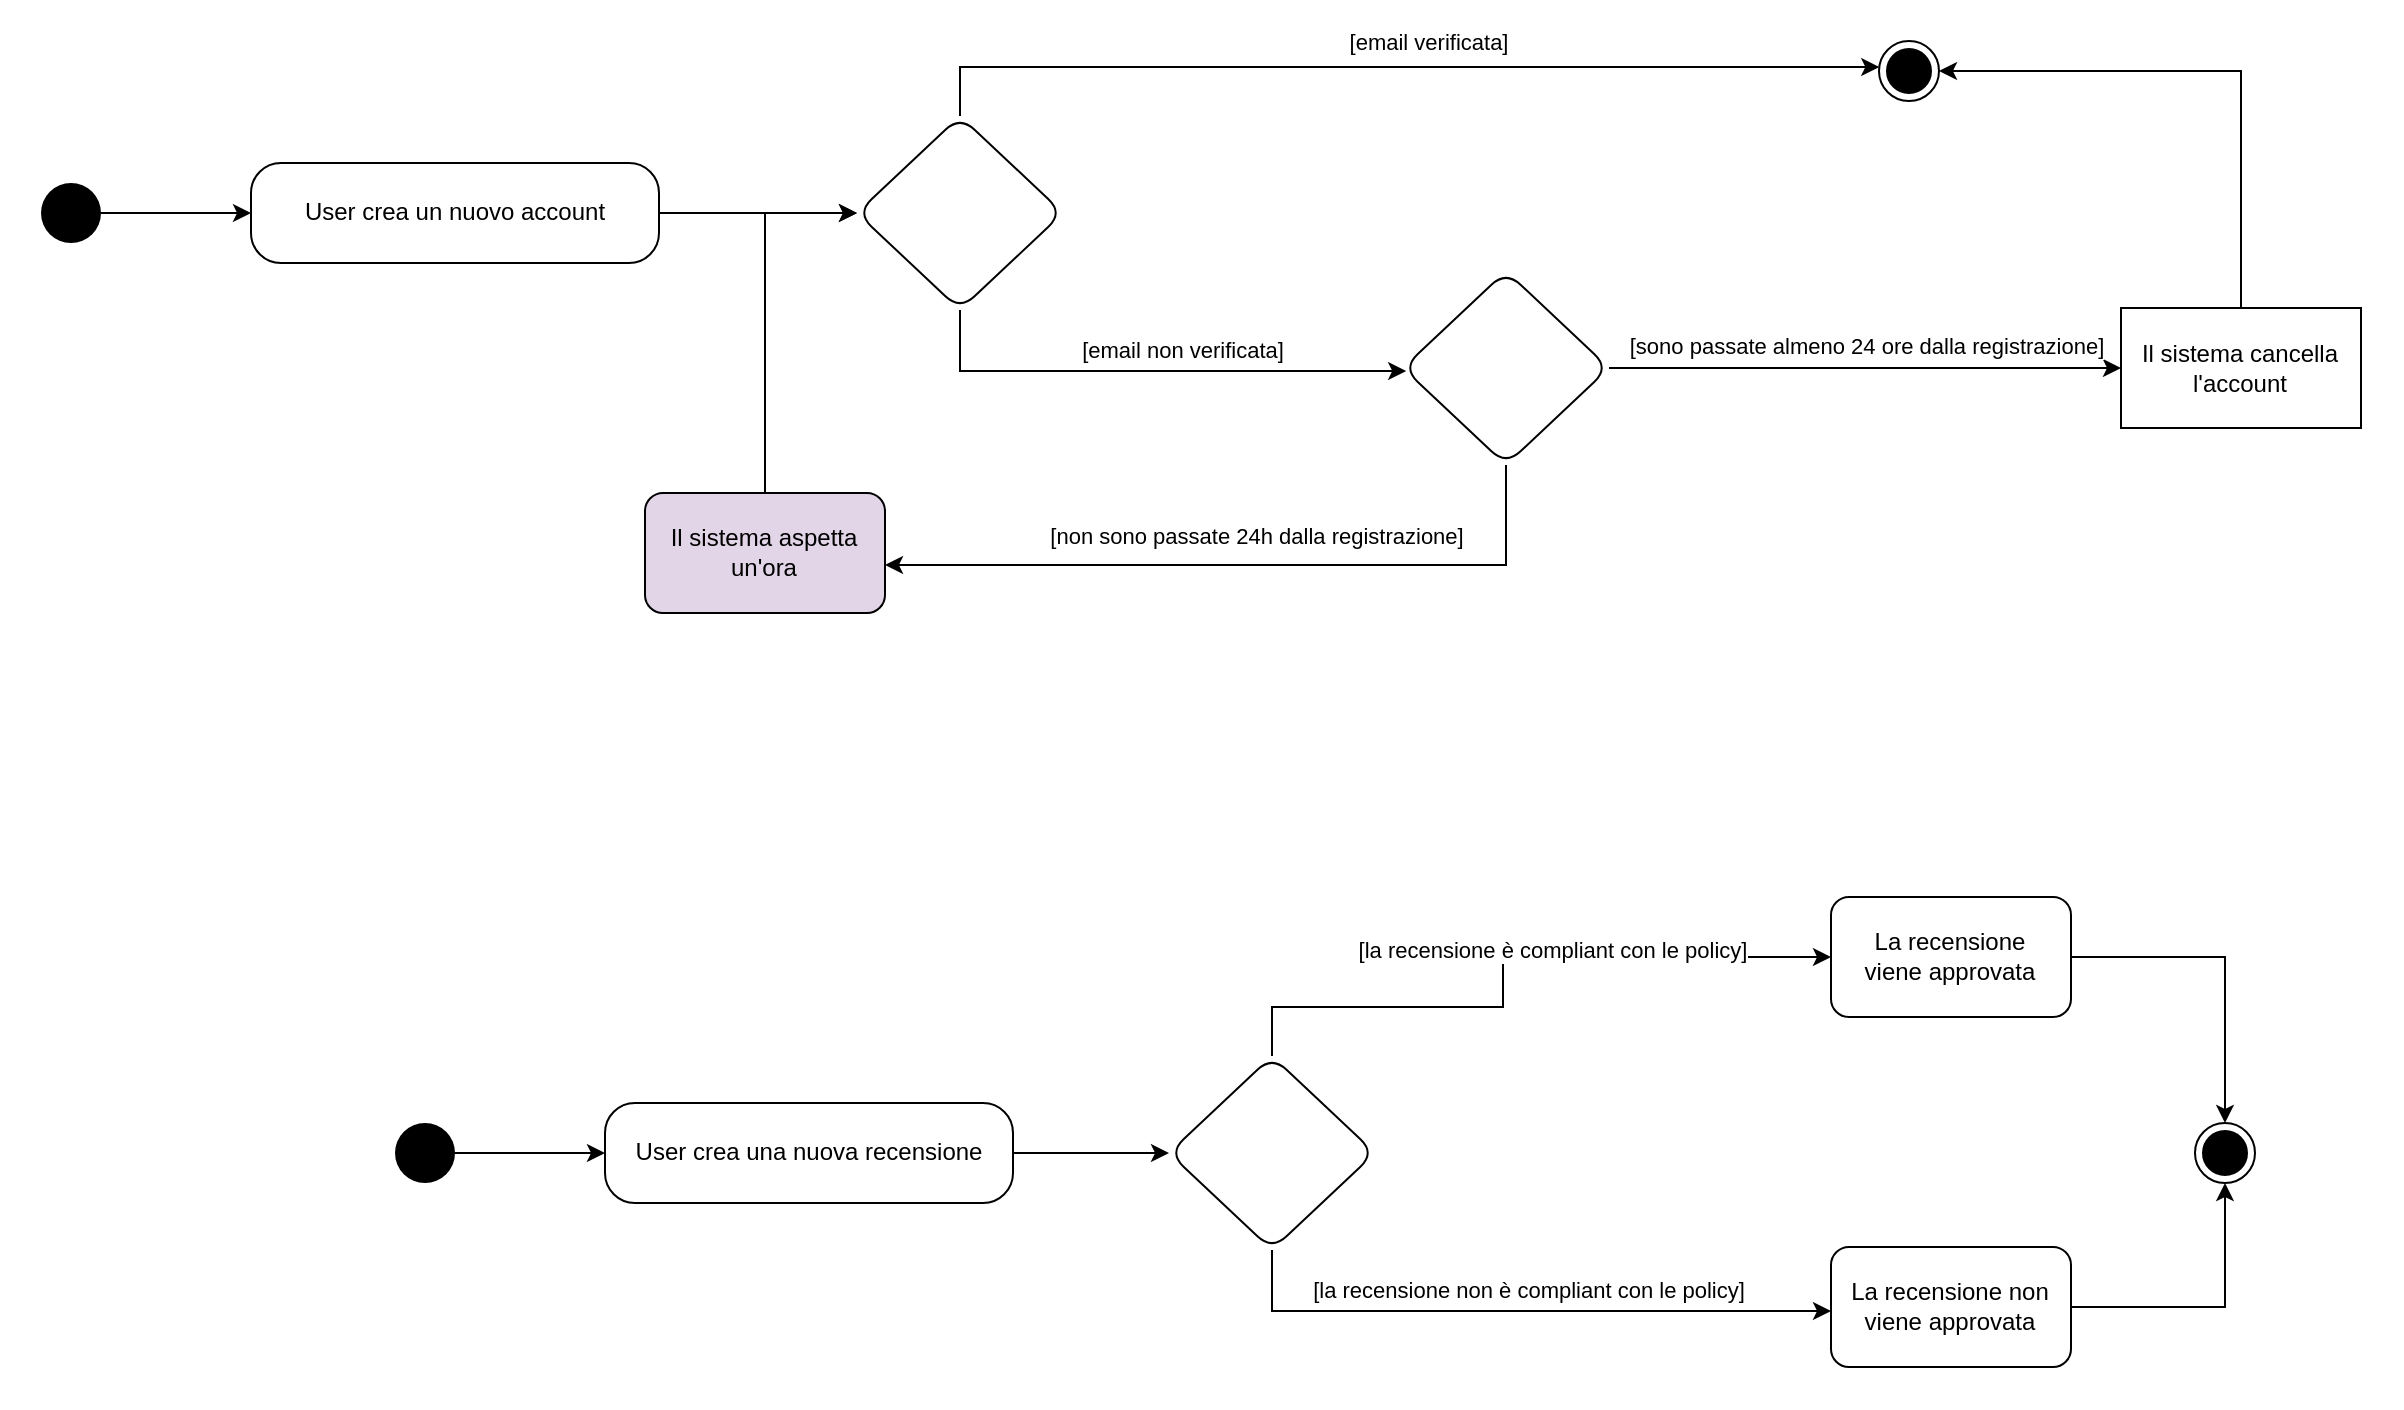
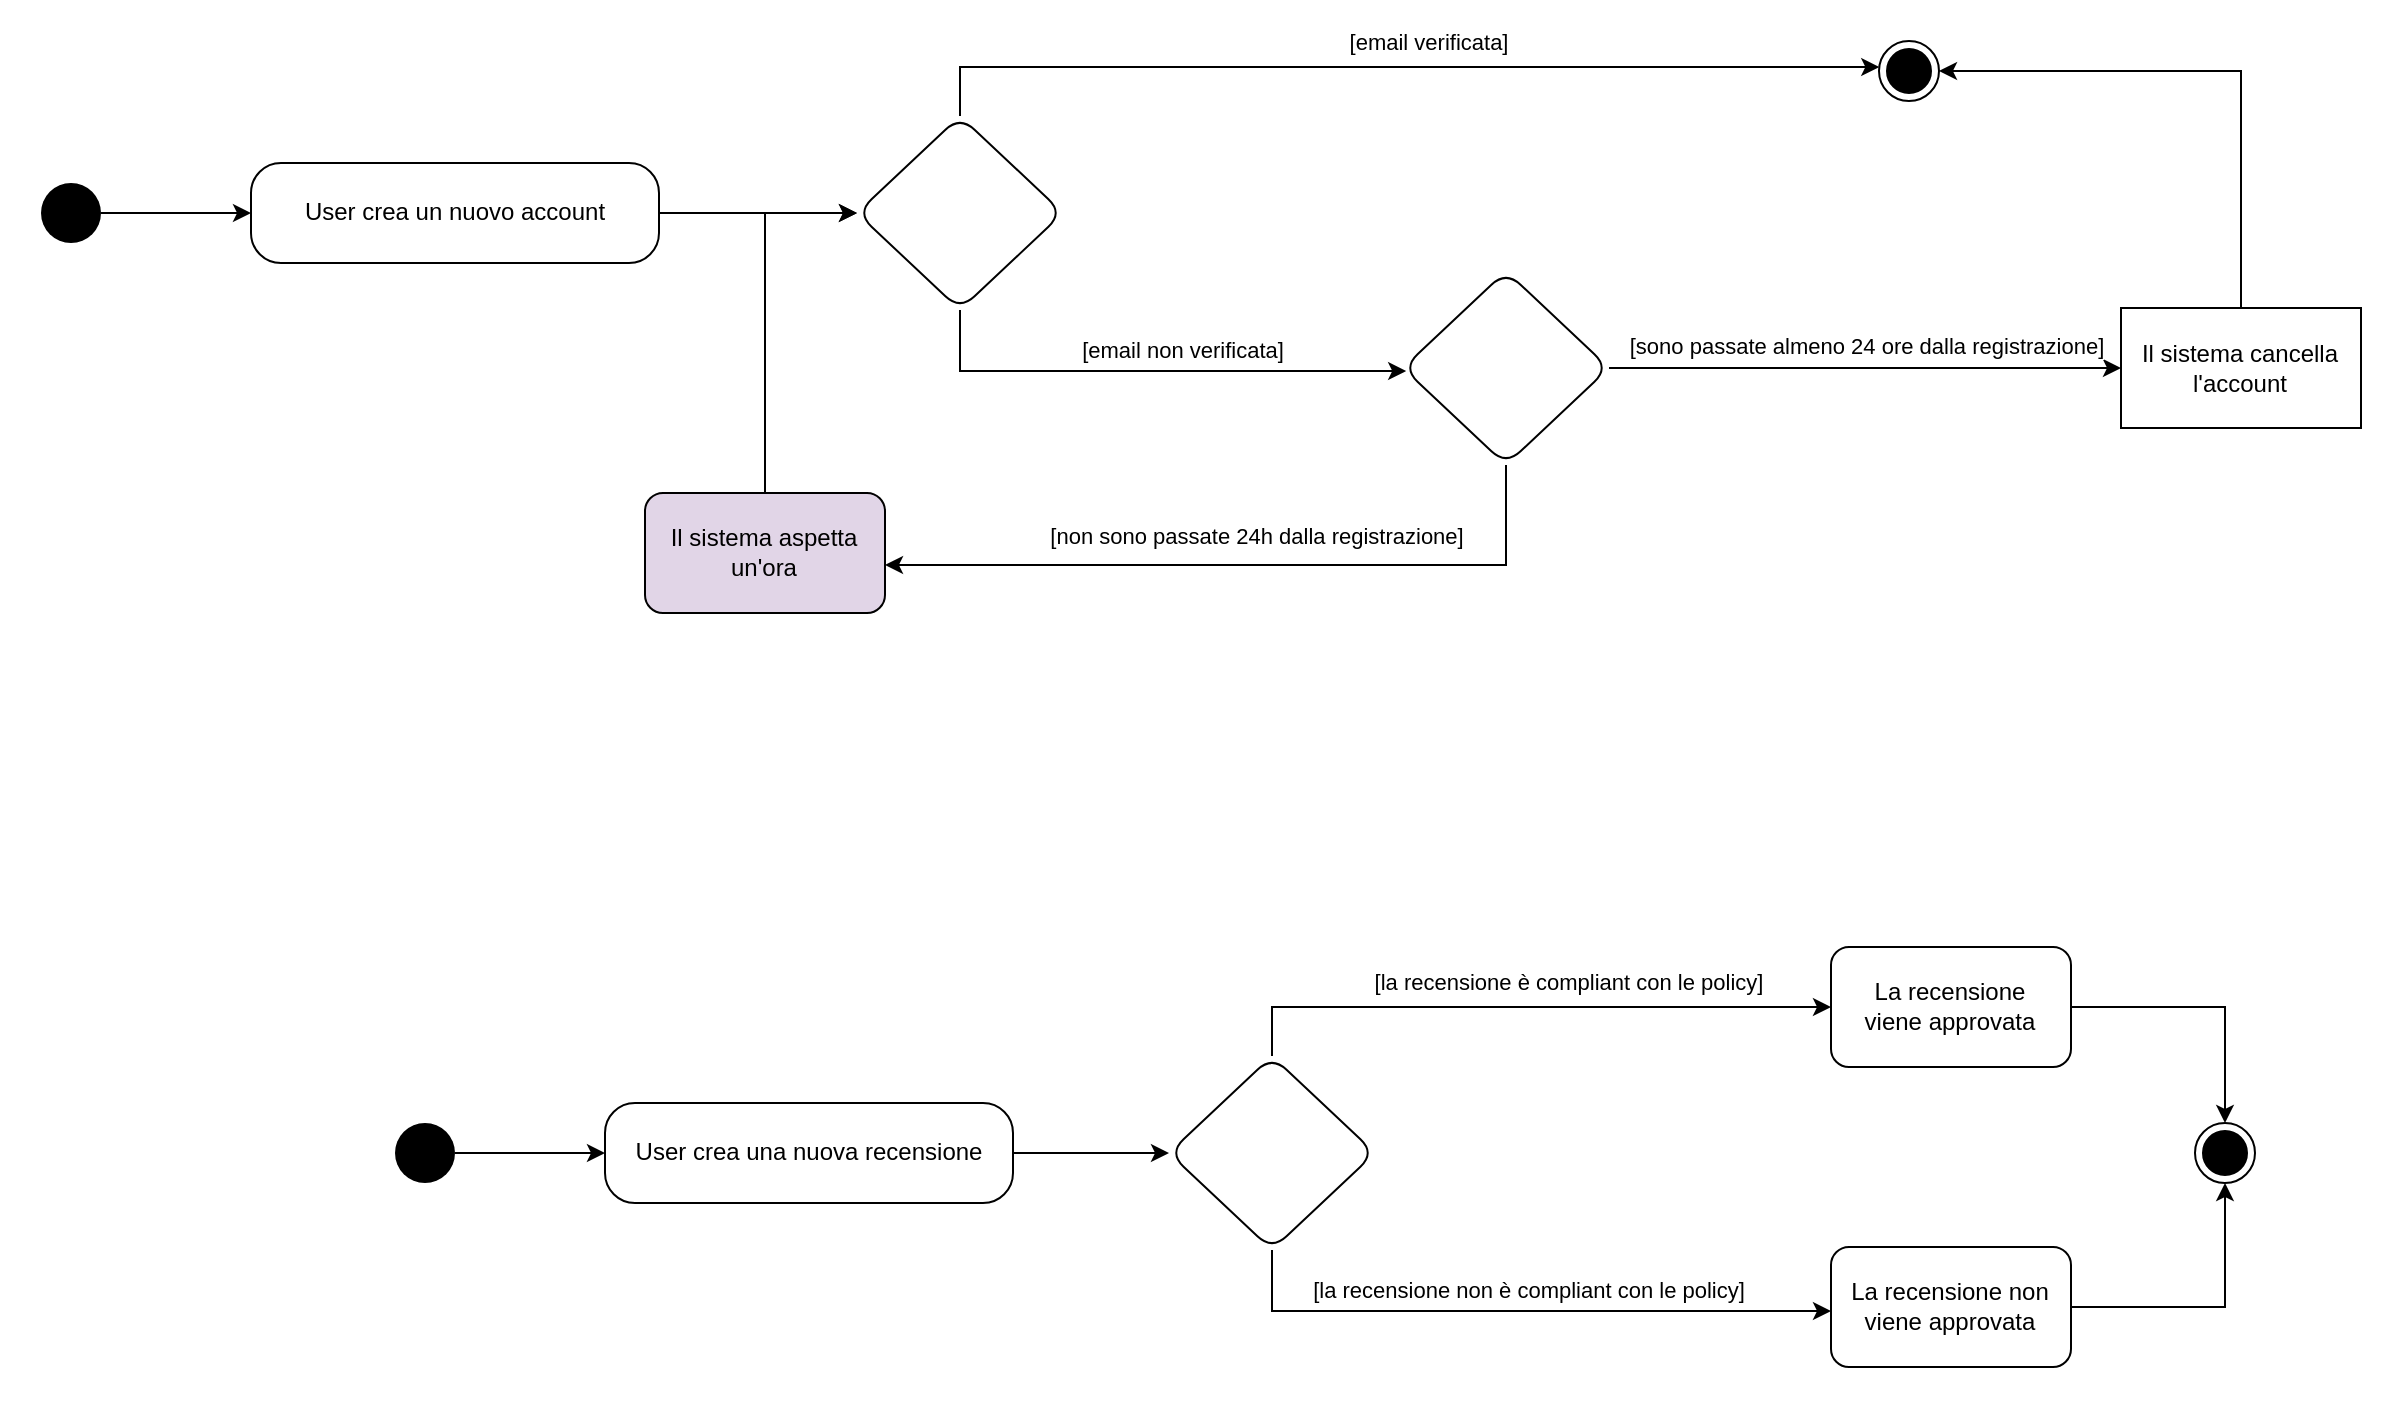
node "La recensione viene approvata": moved (1951, 957) -> (1951, 1007)
